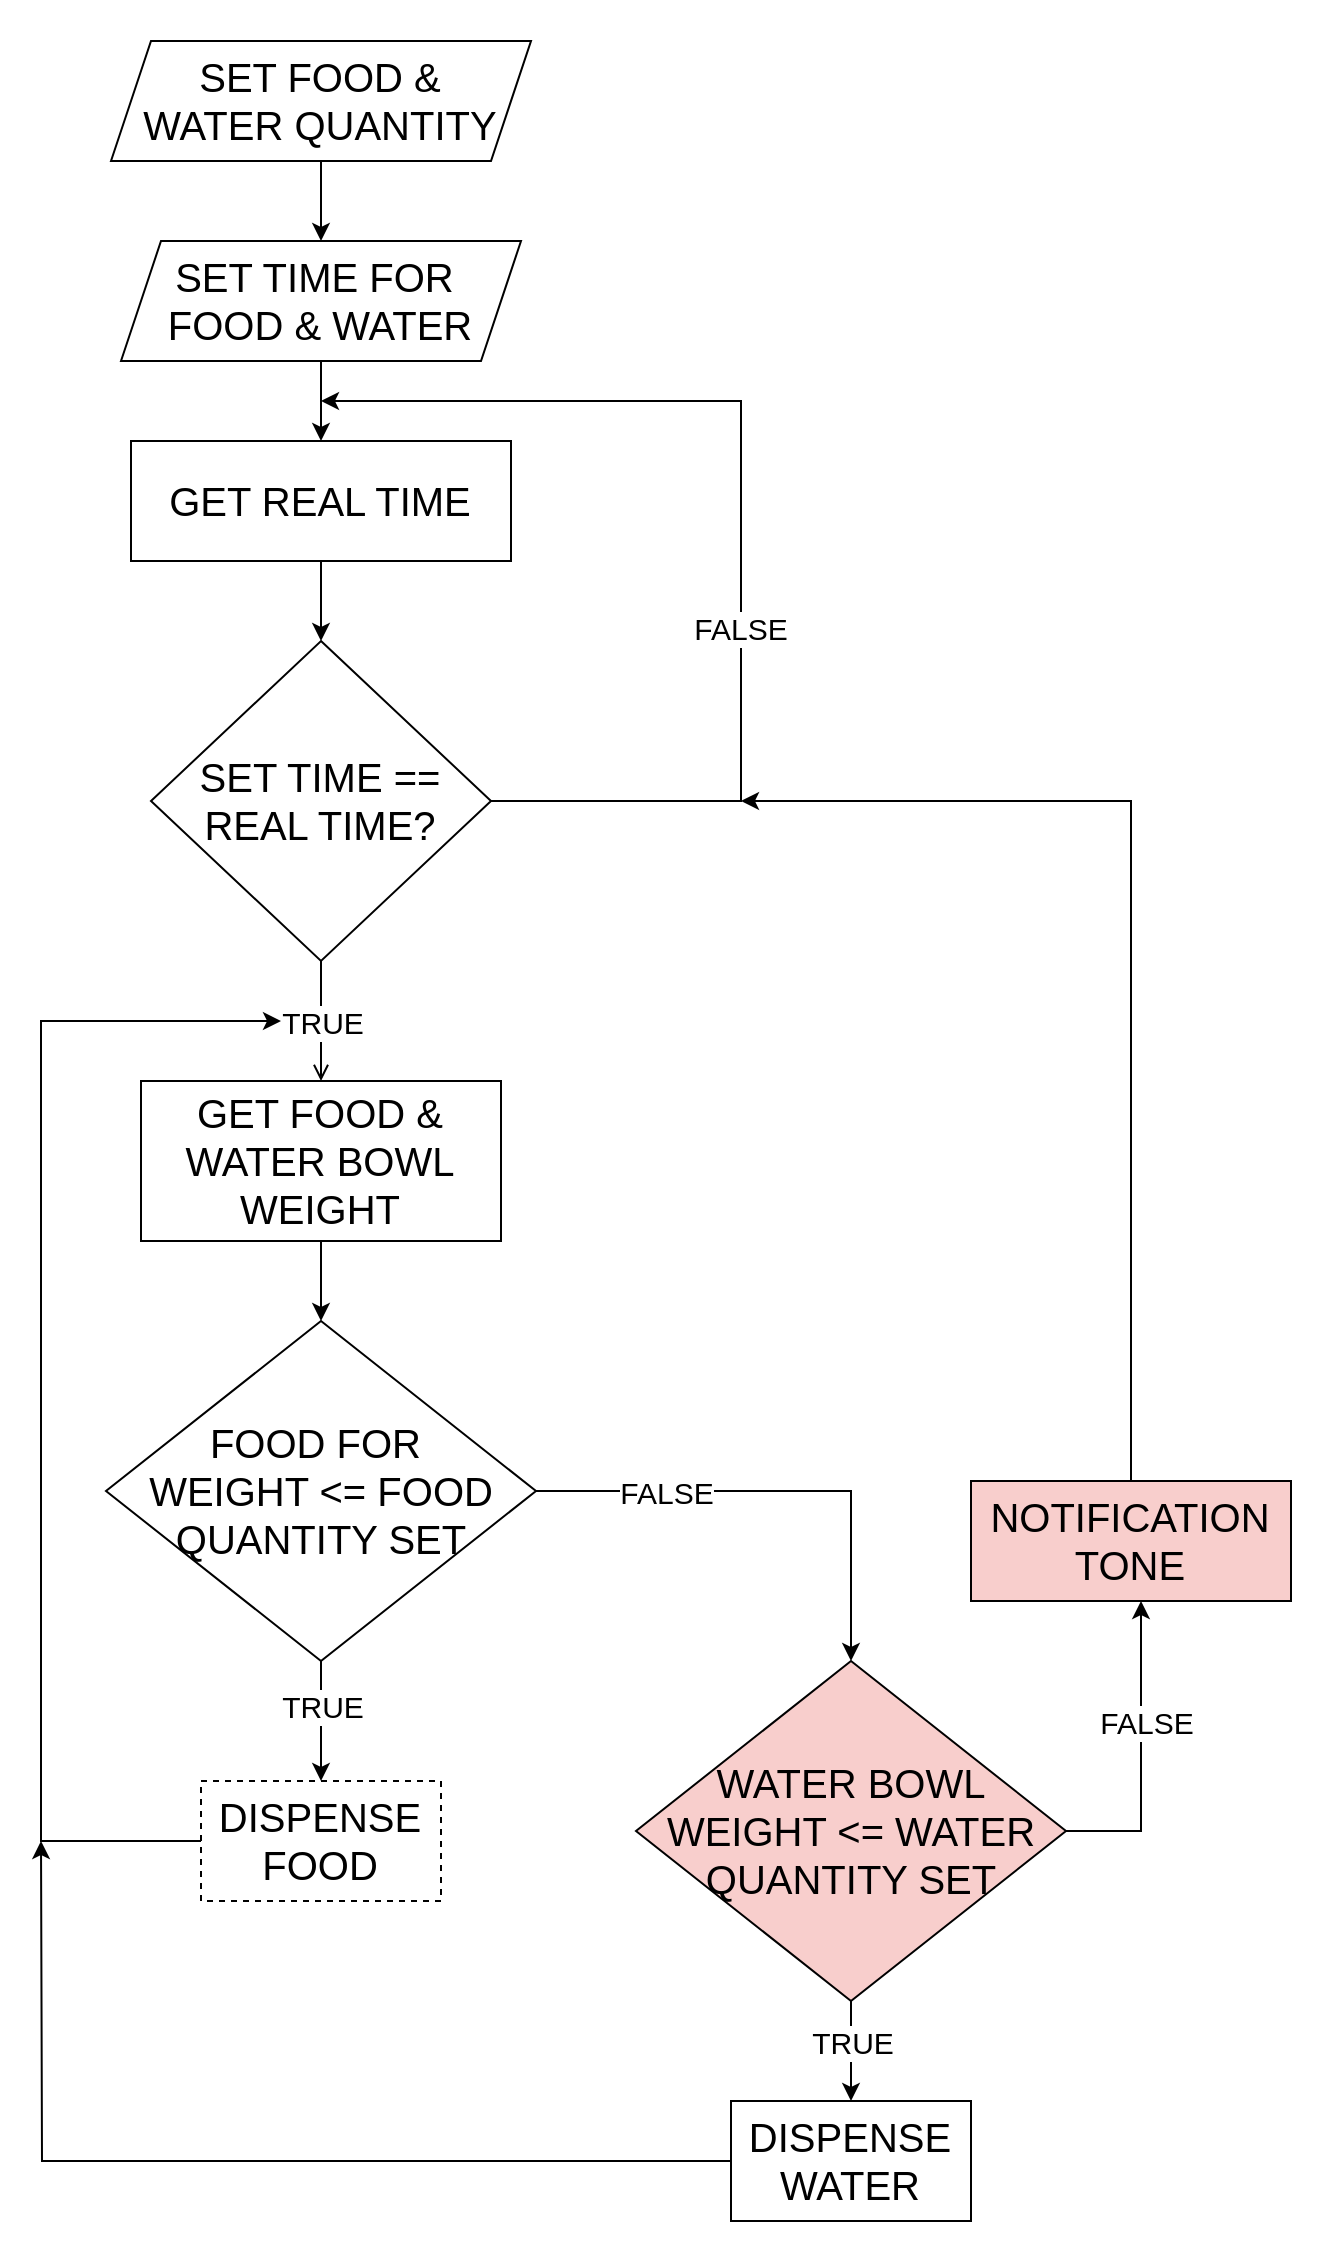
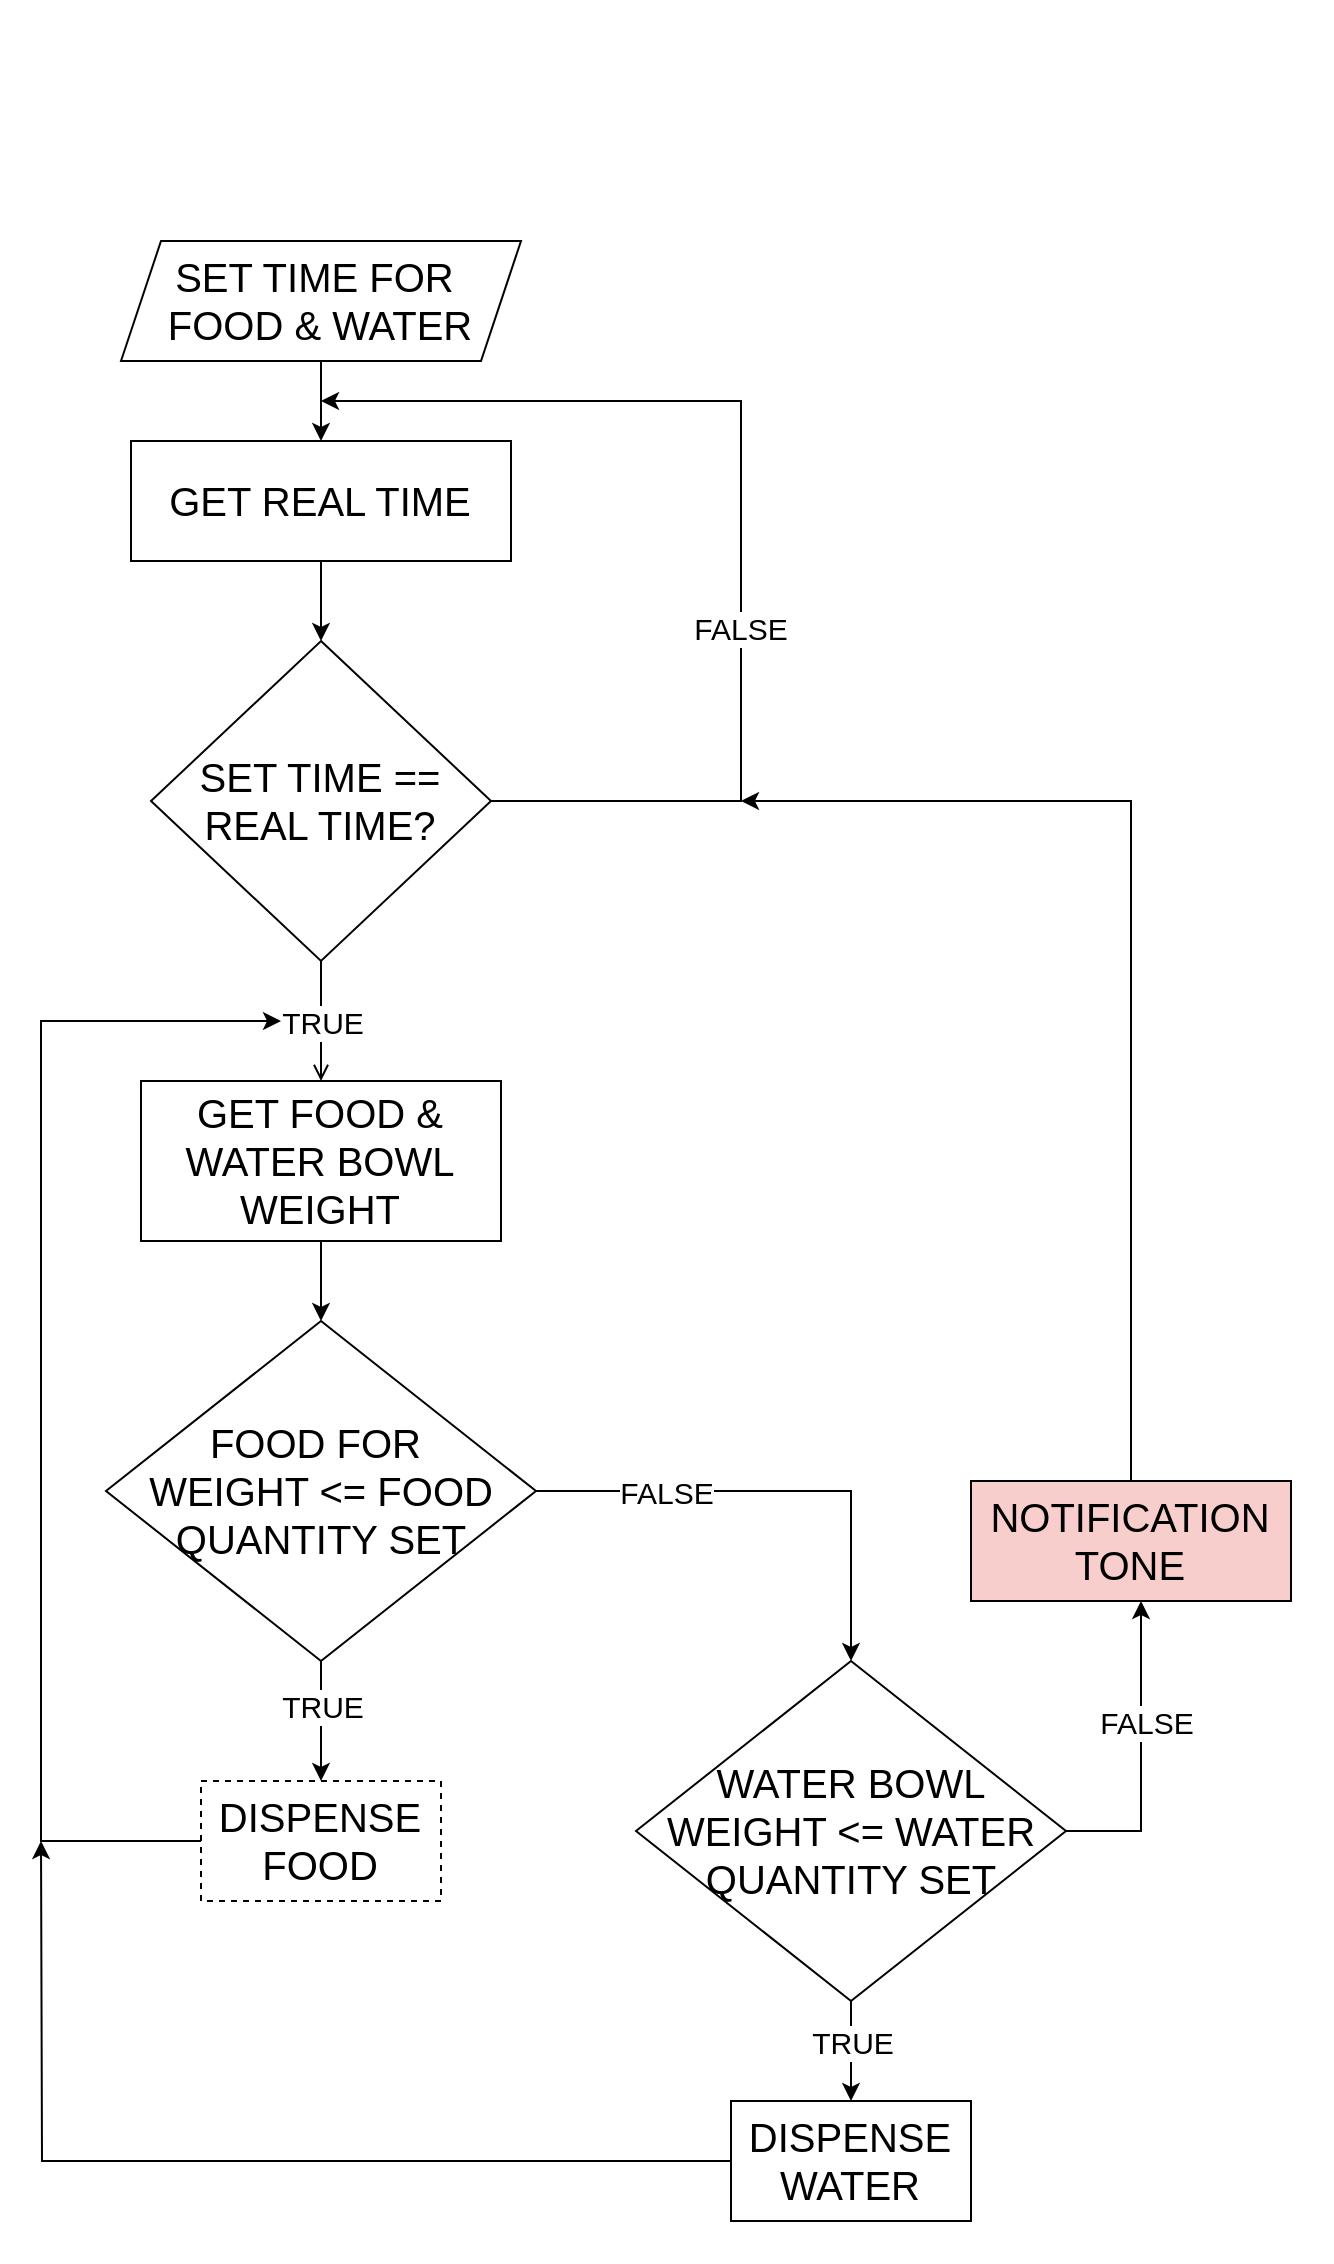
node "SET FOOD & WATER QUANTITY": removed
edge "SET FOOD & WATER QUANTITY" -> "SET TIME FOR FOOD & WATER": removed
node "WATER BOWL WEIGHT <= WATER QUANTITY SET": fillcolor #f8cecc -> #ffffff
